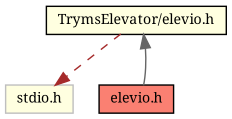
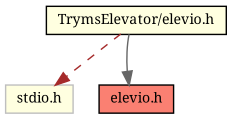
edge "elevio.h" -> "TrymsElevator/elevio.h": reversed
